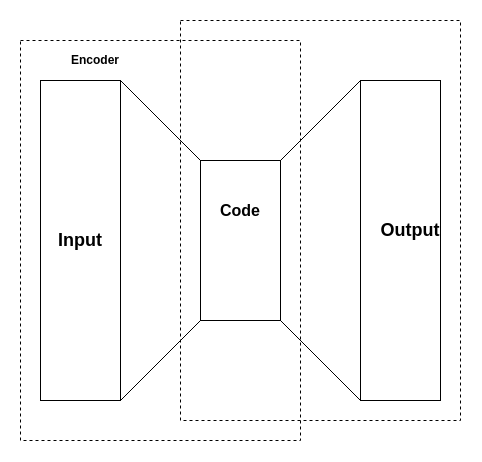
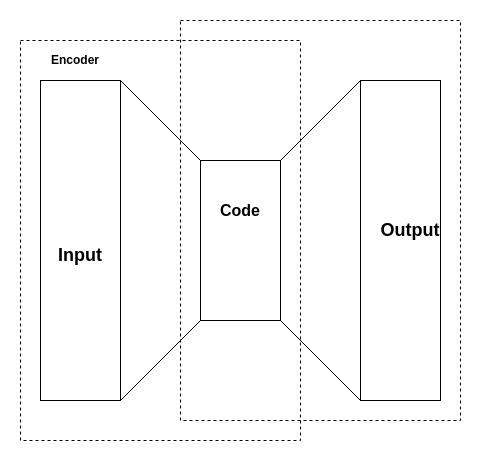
node "Encoder": moved (96, 61) -> (76, 61)
node "Input": moved (81, 241) -> (81, 256)
